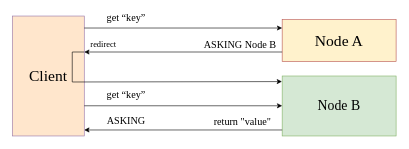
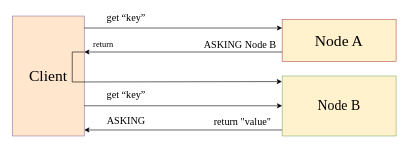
node "redirect": label "redirect" -> "return"
node "Node B": fillcolor #d5e8d4 -> #fff2cc
